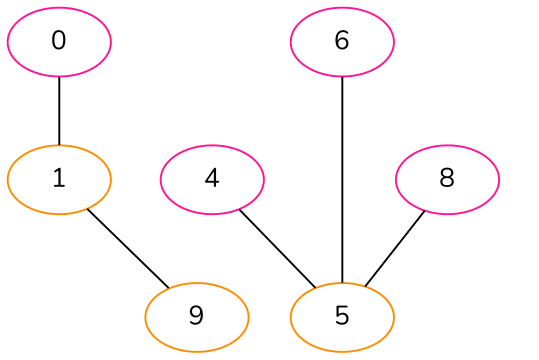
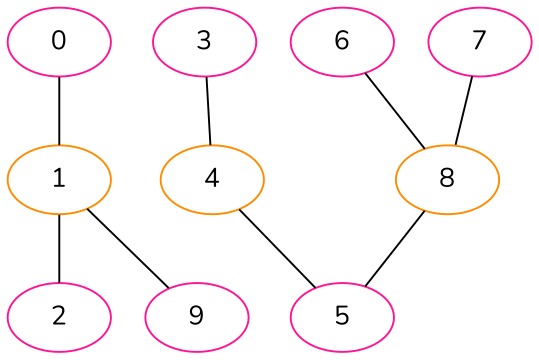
node "3": added
node "7": added
node "4": color deeppink -> darkorange
edge "6" -- "5": now "6" -- "8"
node "8": color deeppink -> darkorange
node "2": added
node "9": color darkorange -> deeppink
node "5": color darkorange -> deeppink
